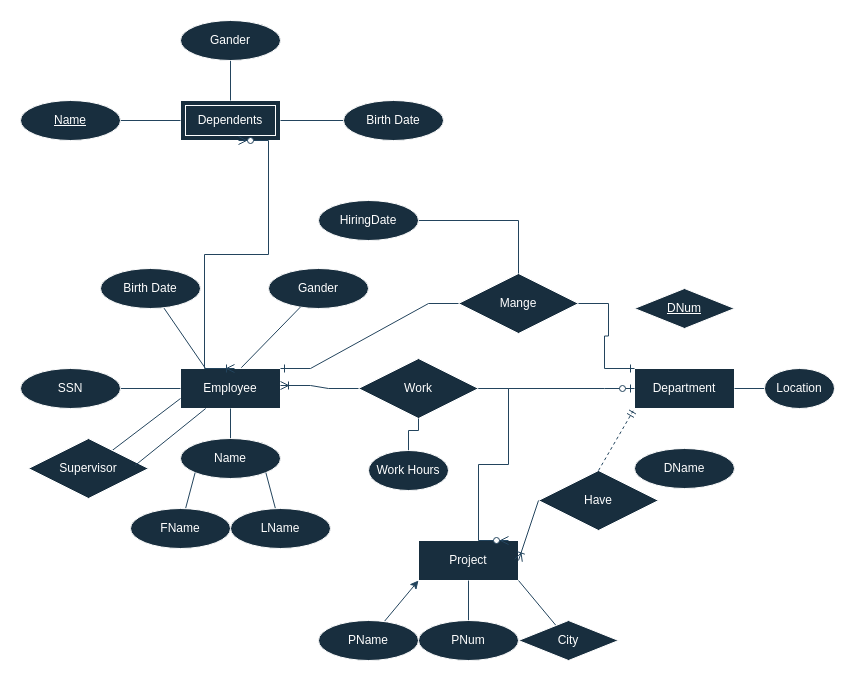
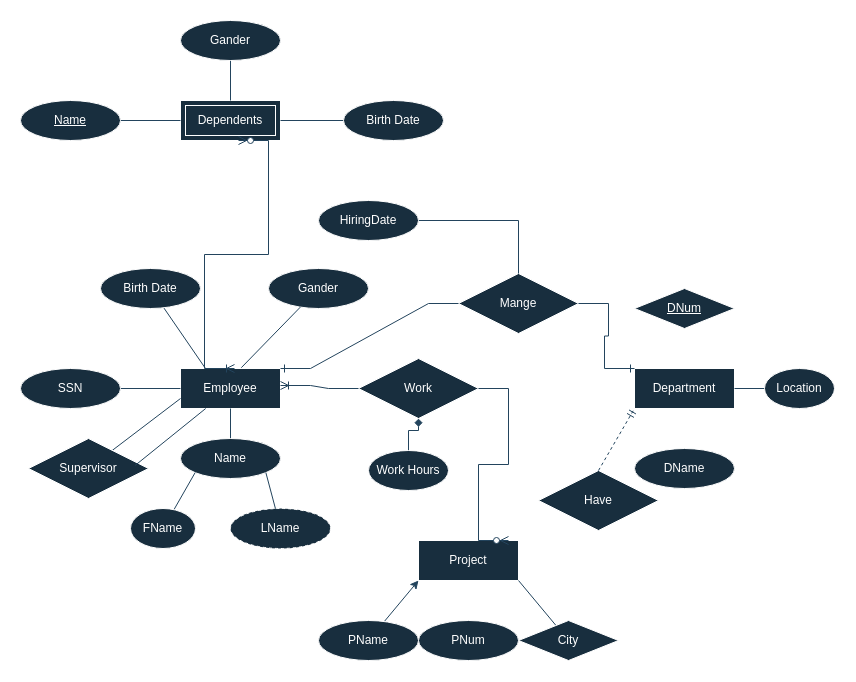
edge "Work" -> "Department": removed
edge "Work" -- "Work Hours": arrowhead none -> diamond
node "FName": size 100x40 -> 65x40
node "LName": style solid -> dashed
edge "Have" -> "Project": removed
edge "Project" -- "PNum": removed
